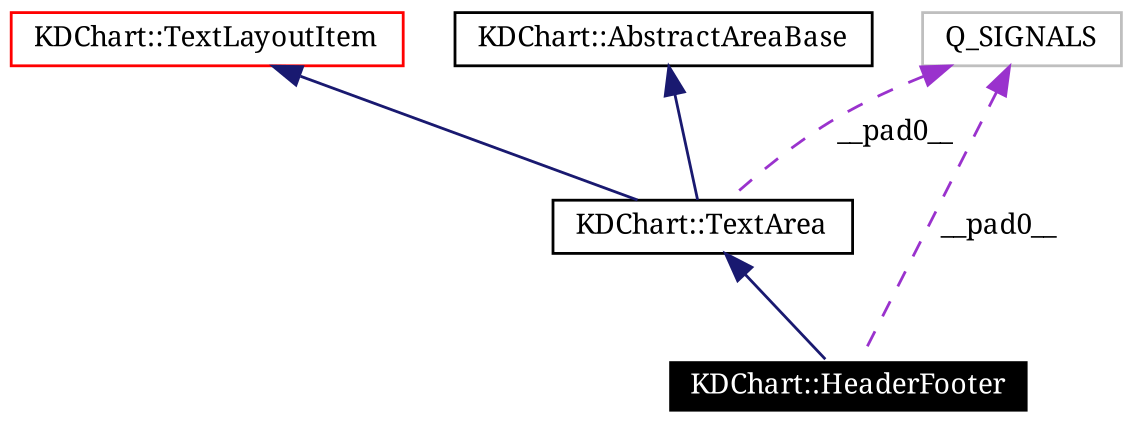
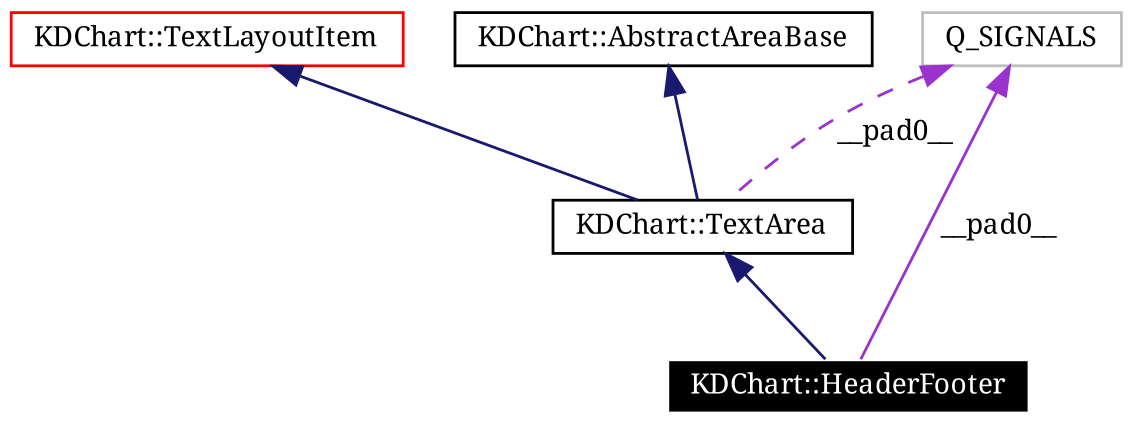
edge "KDChart::HeaderFooter" -> "Q_SIGNALS": style dashed -> solid
